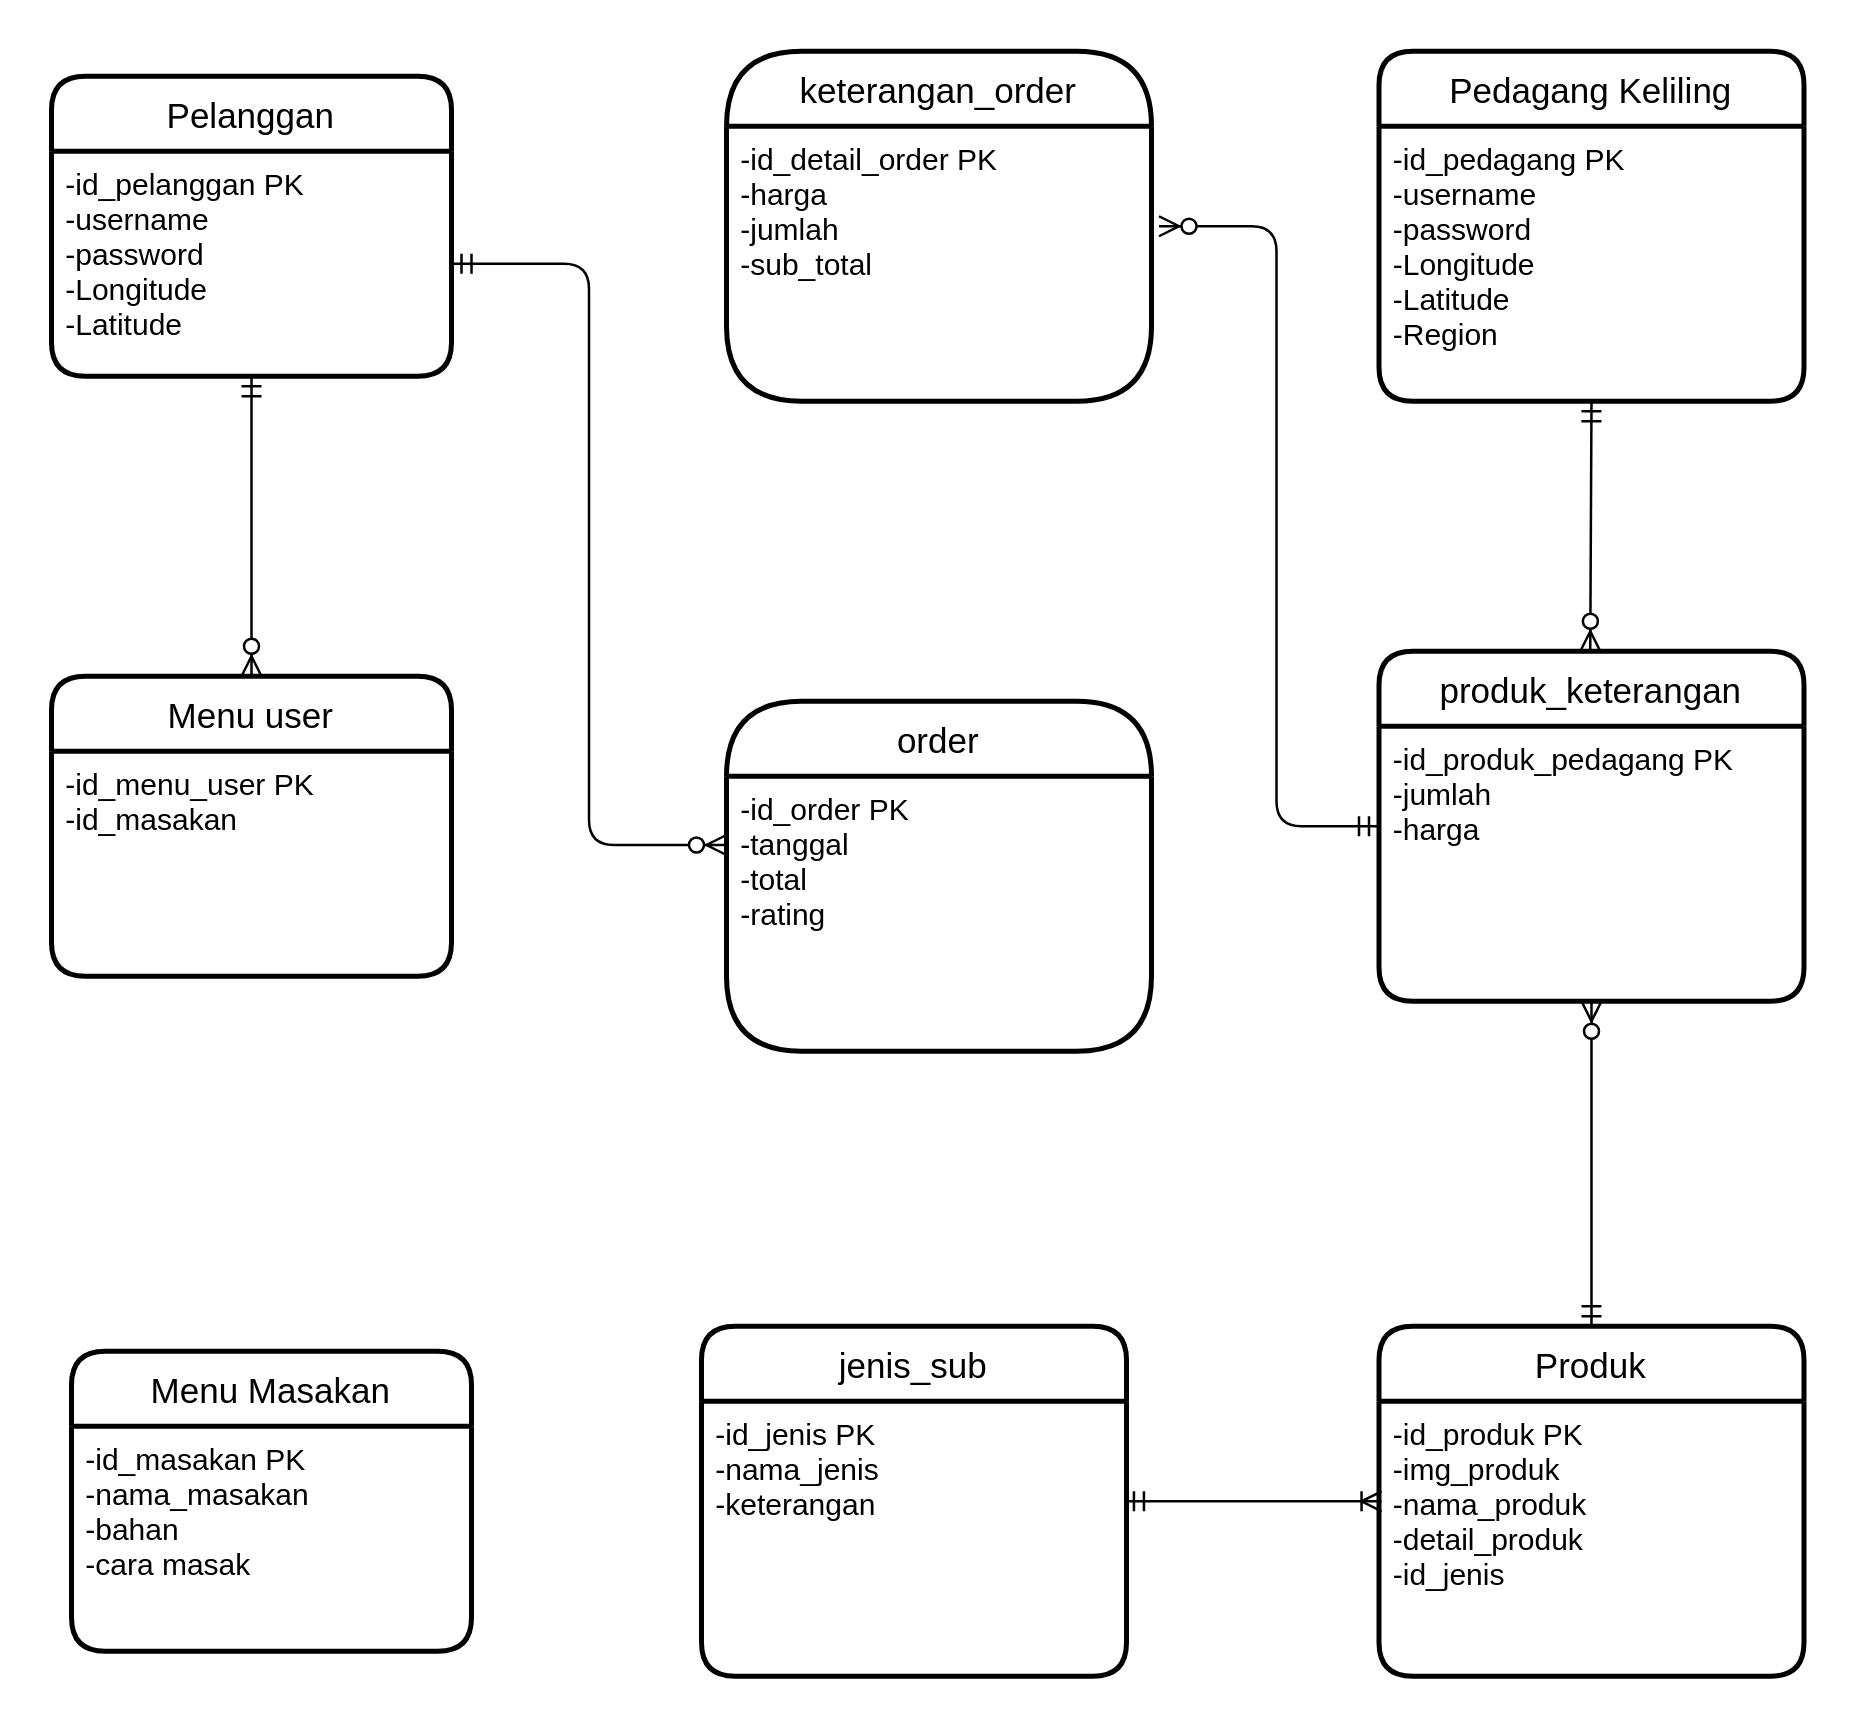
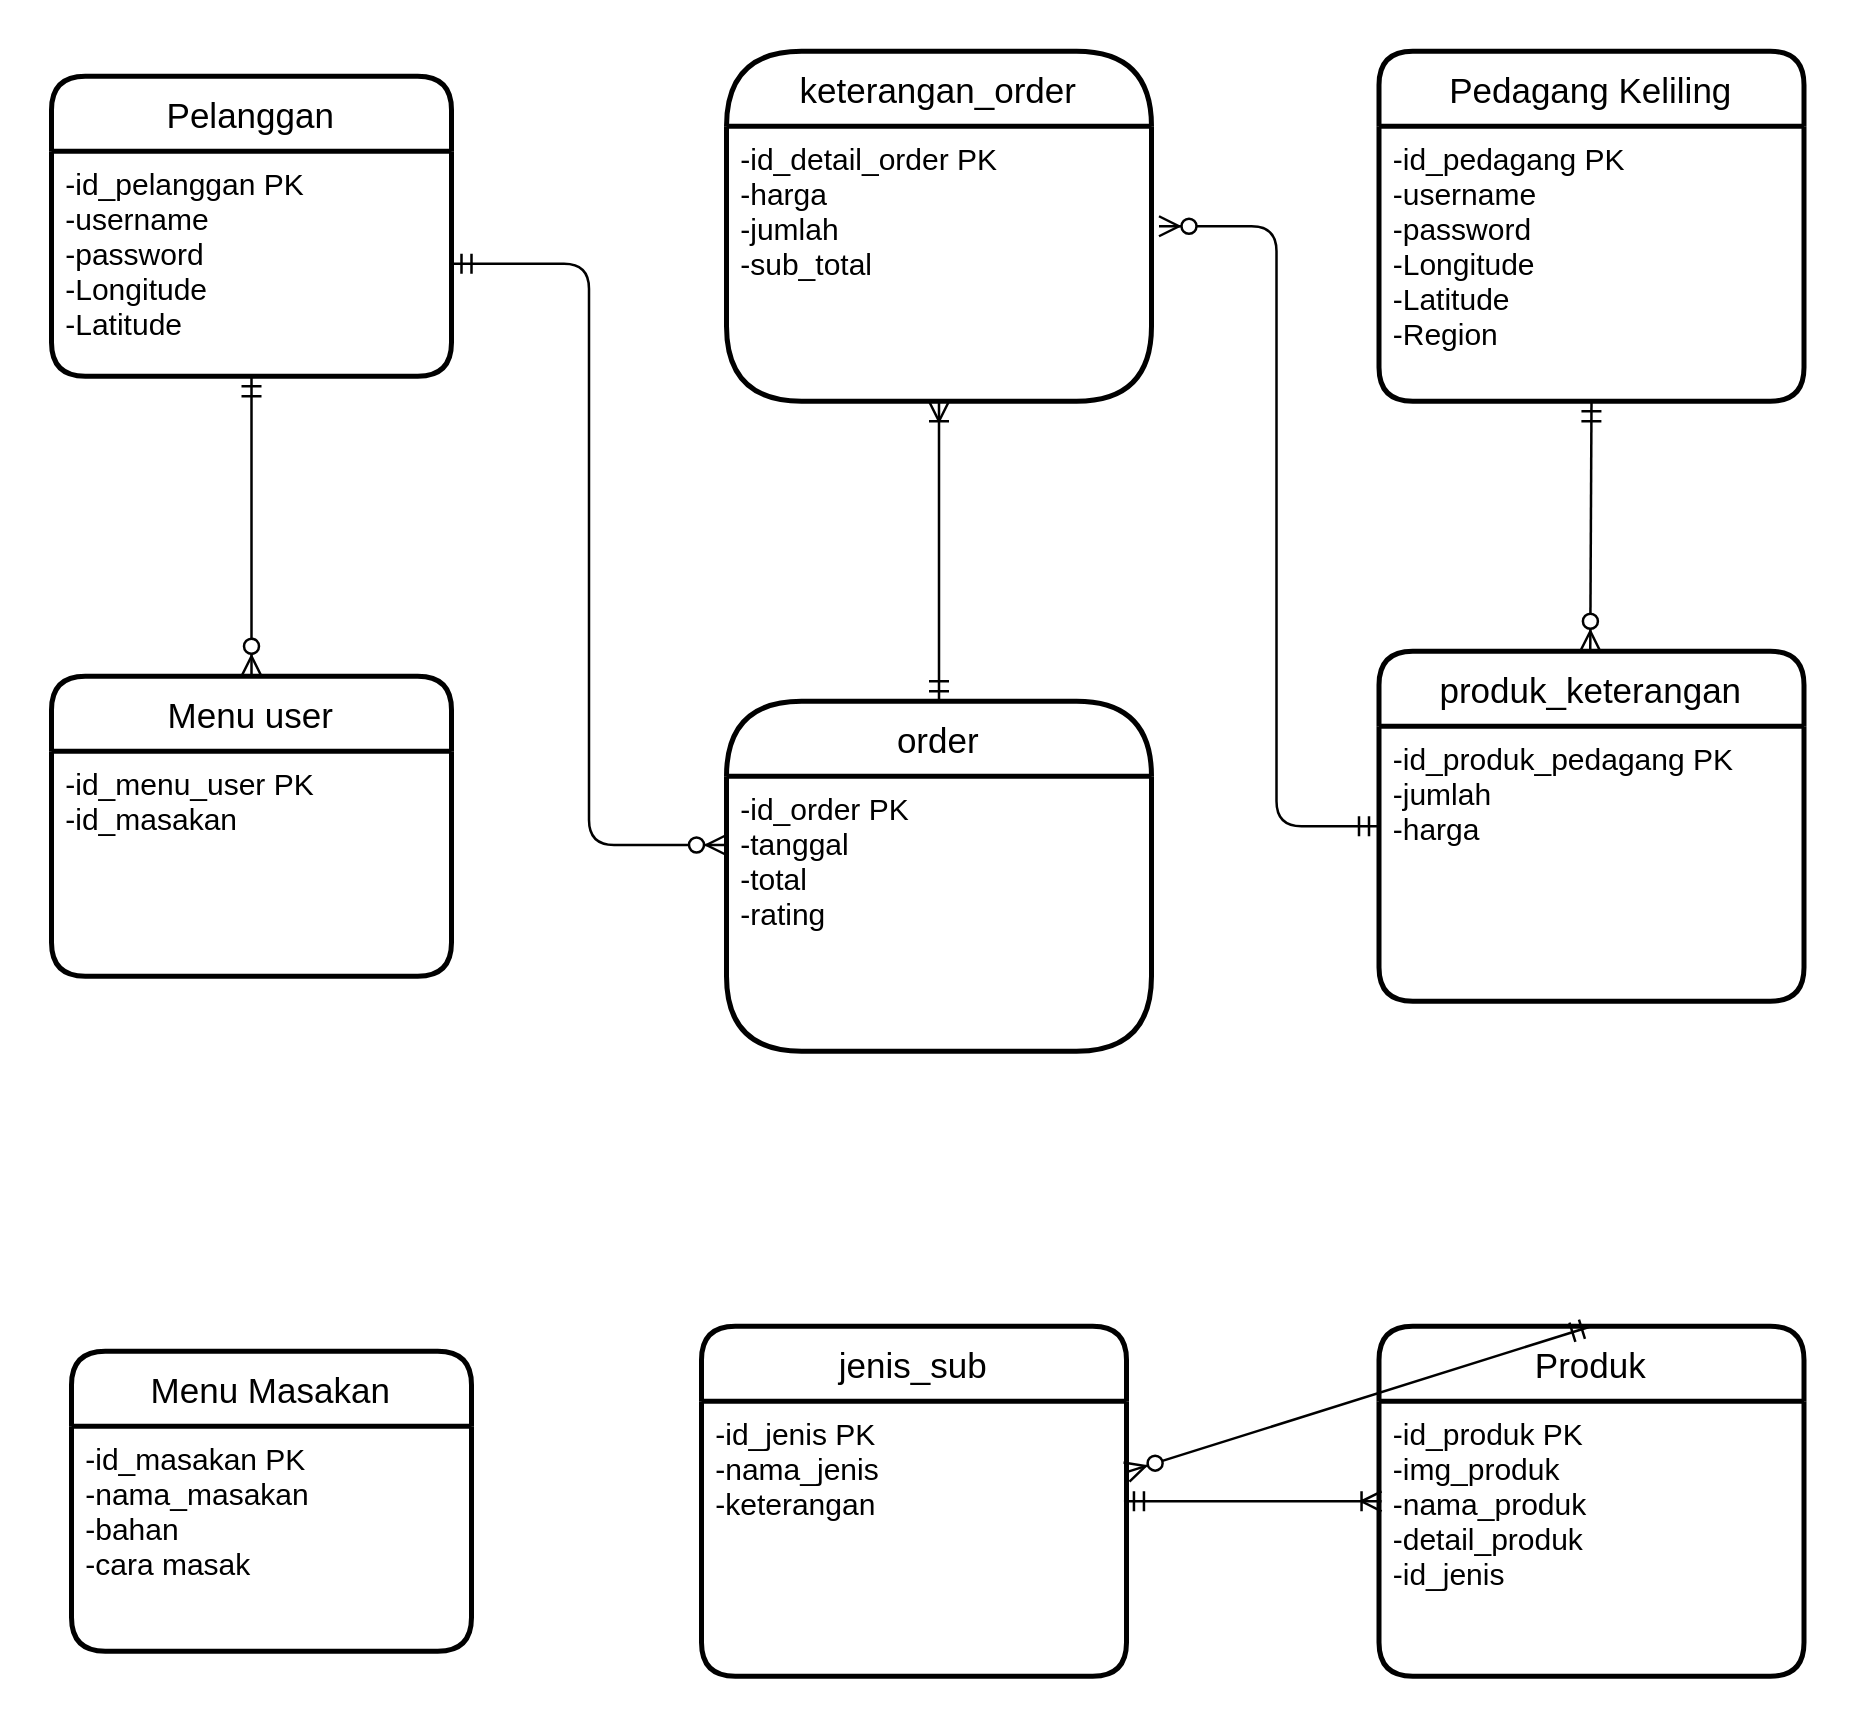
edge "-id_detail_order PK -harga -jumlah -sub_total" -- "order": added
edge "-id_produk_pedagang PK -jumlah -harga" -- "Produk": now "-id_jenis PK -nama_jenis -keterangan" -- "Produk"
